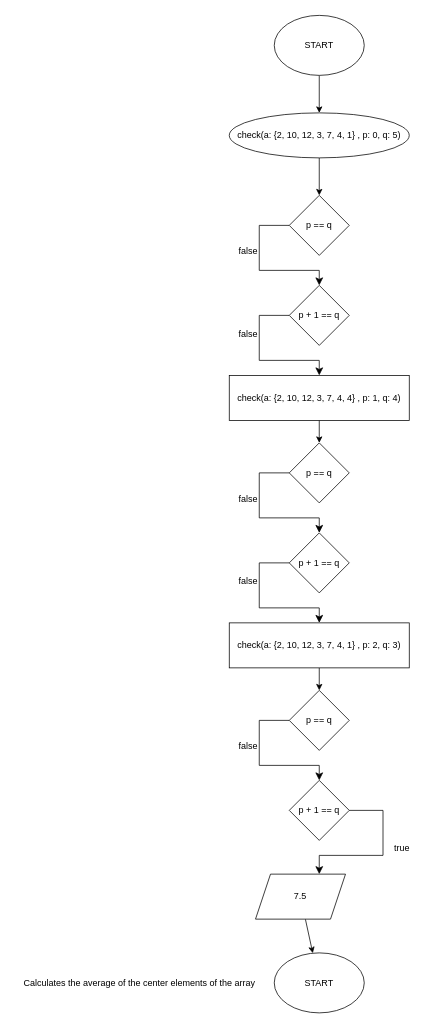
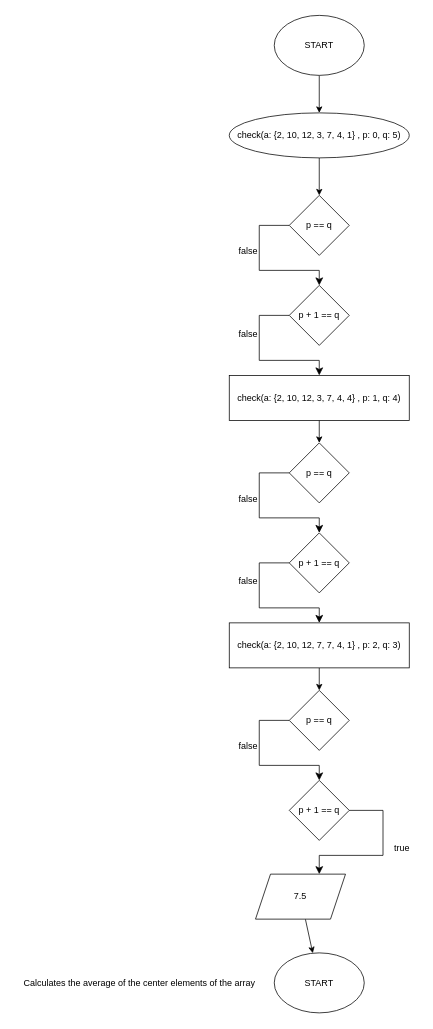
node "check(a: {2, 10, 12, 3, 7, 4, 1} , p: 2, q: 3)": label "check(a: {2, 10, 12, 3, 7, 4, 1} , p: 2, q: 3)" -> "check(a: {2, 10, 12, 7, 7, 4, 1} , p: 2, q: 3)"
